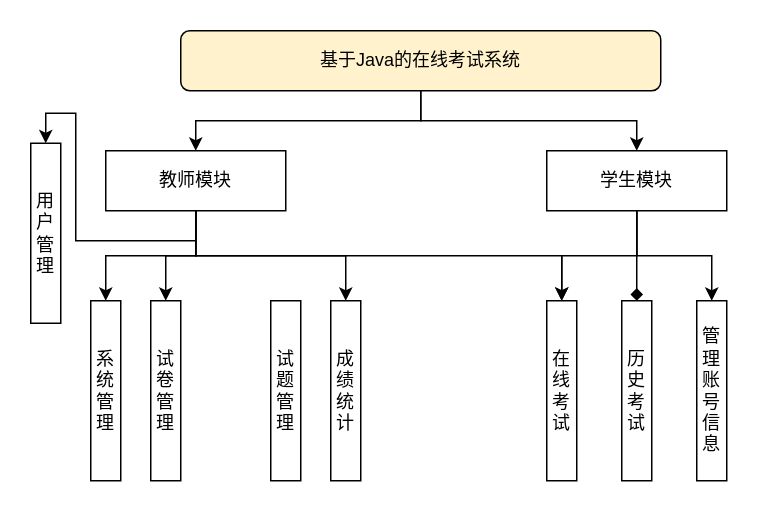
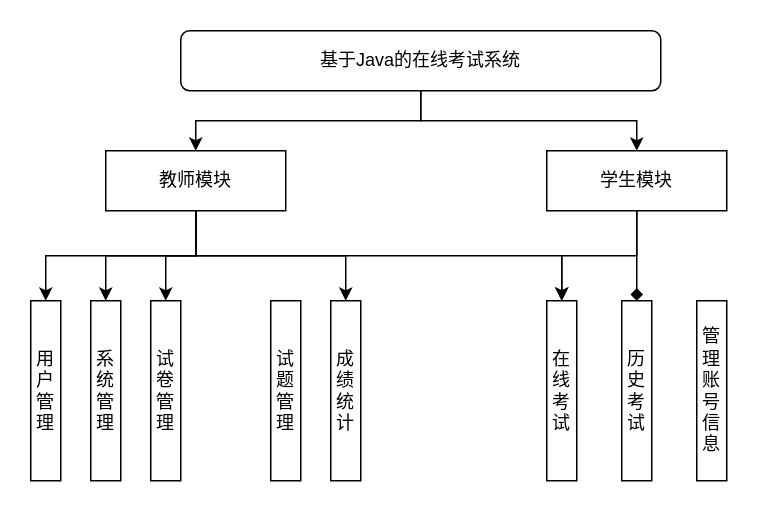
node "基于Java的在线考试系统": fillcolor #fff2cc -> #ffffff
node "用户管理": moved (46, 233) -> (46, 391)
edge "学生模块" -> "管理账号信息": removed
